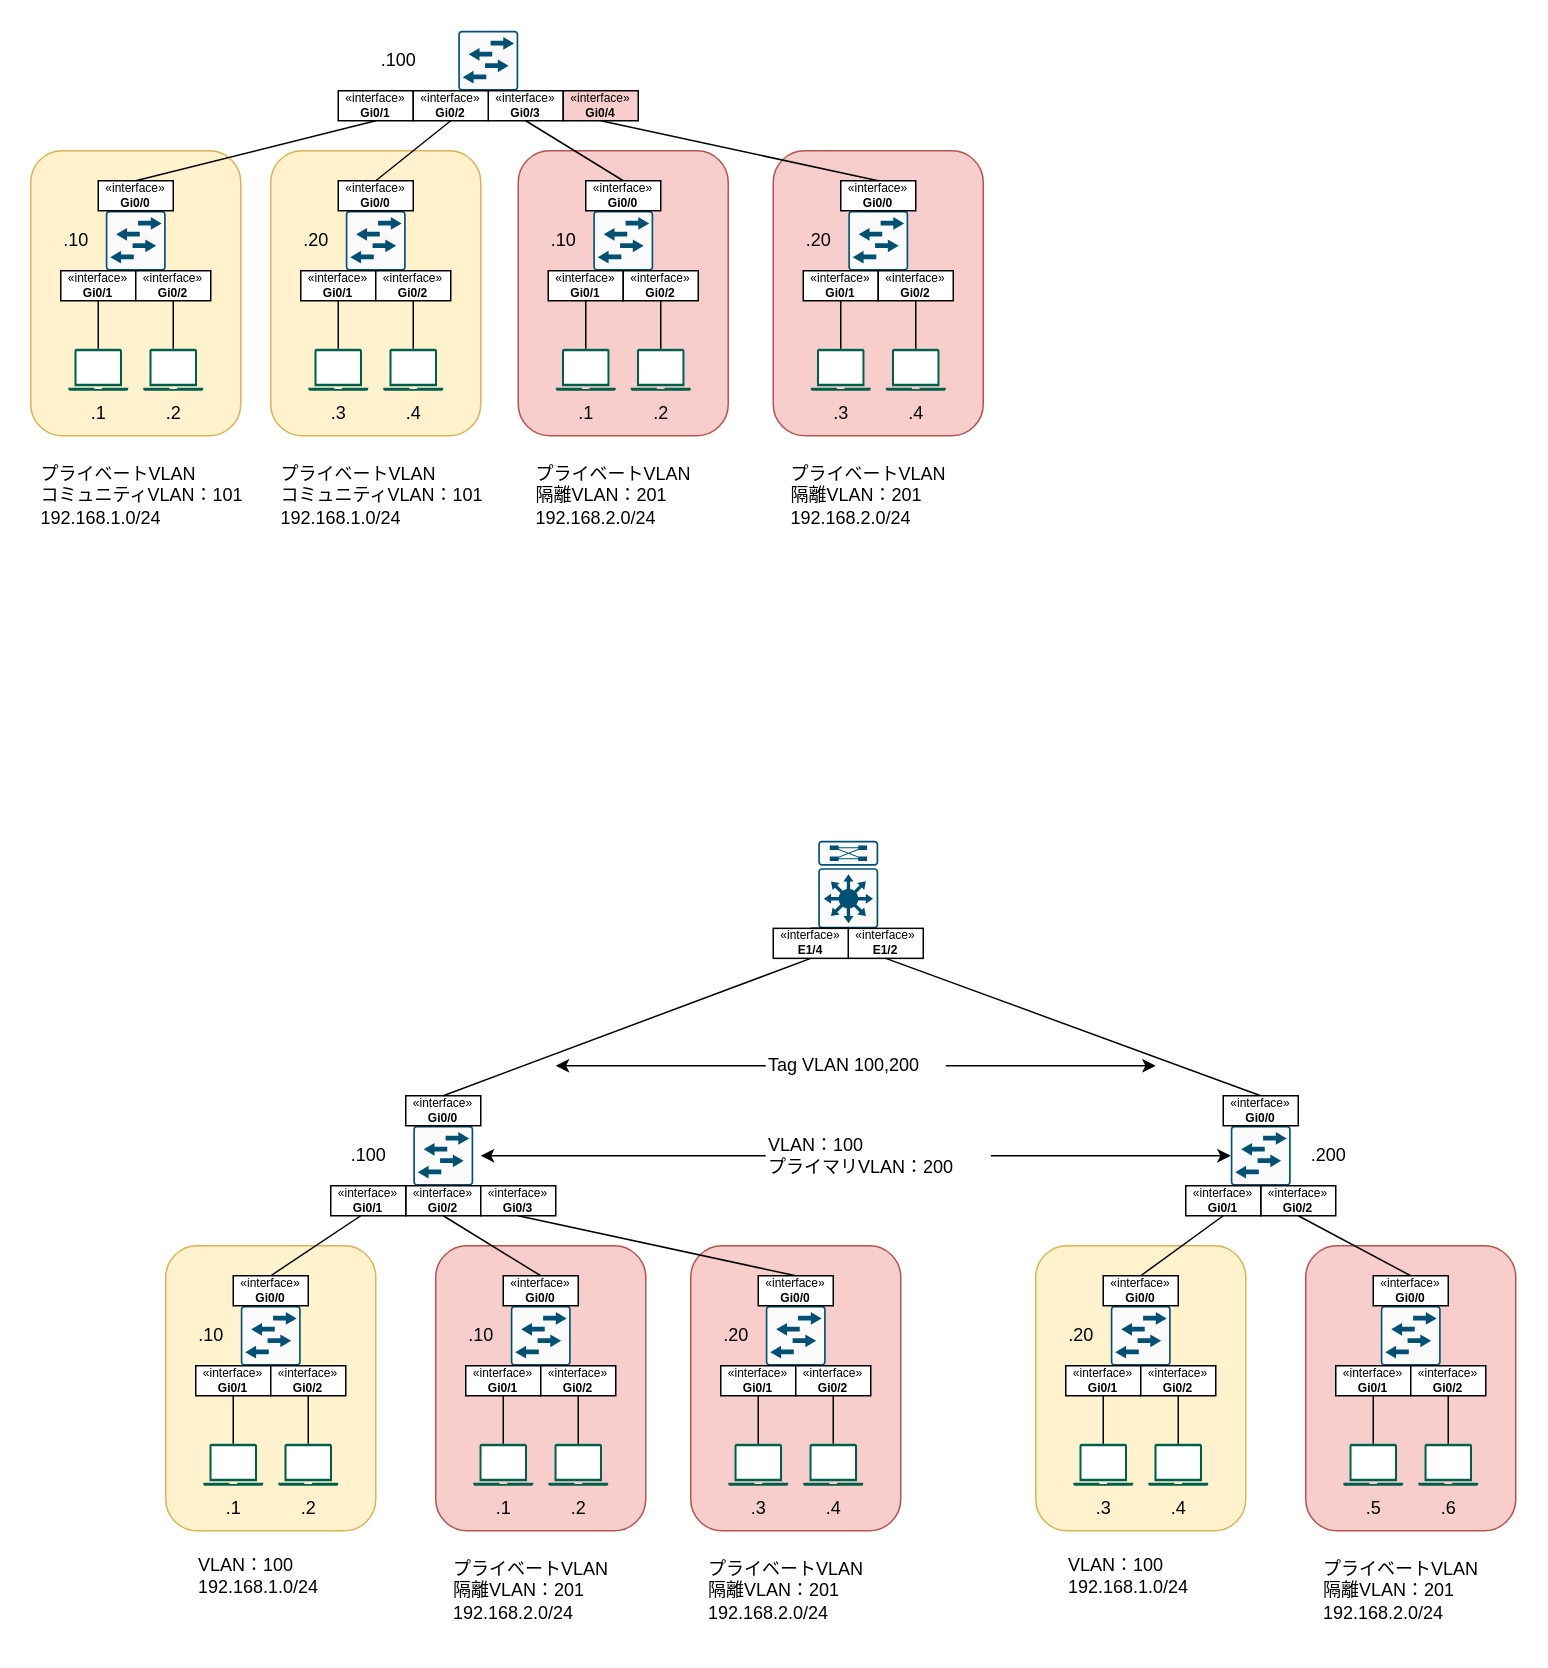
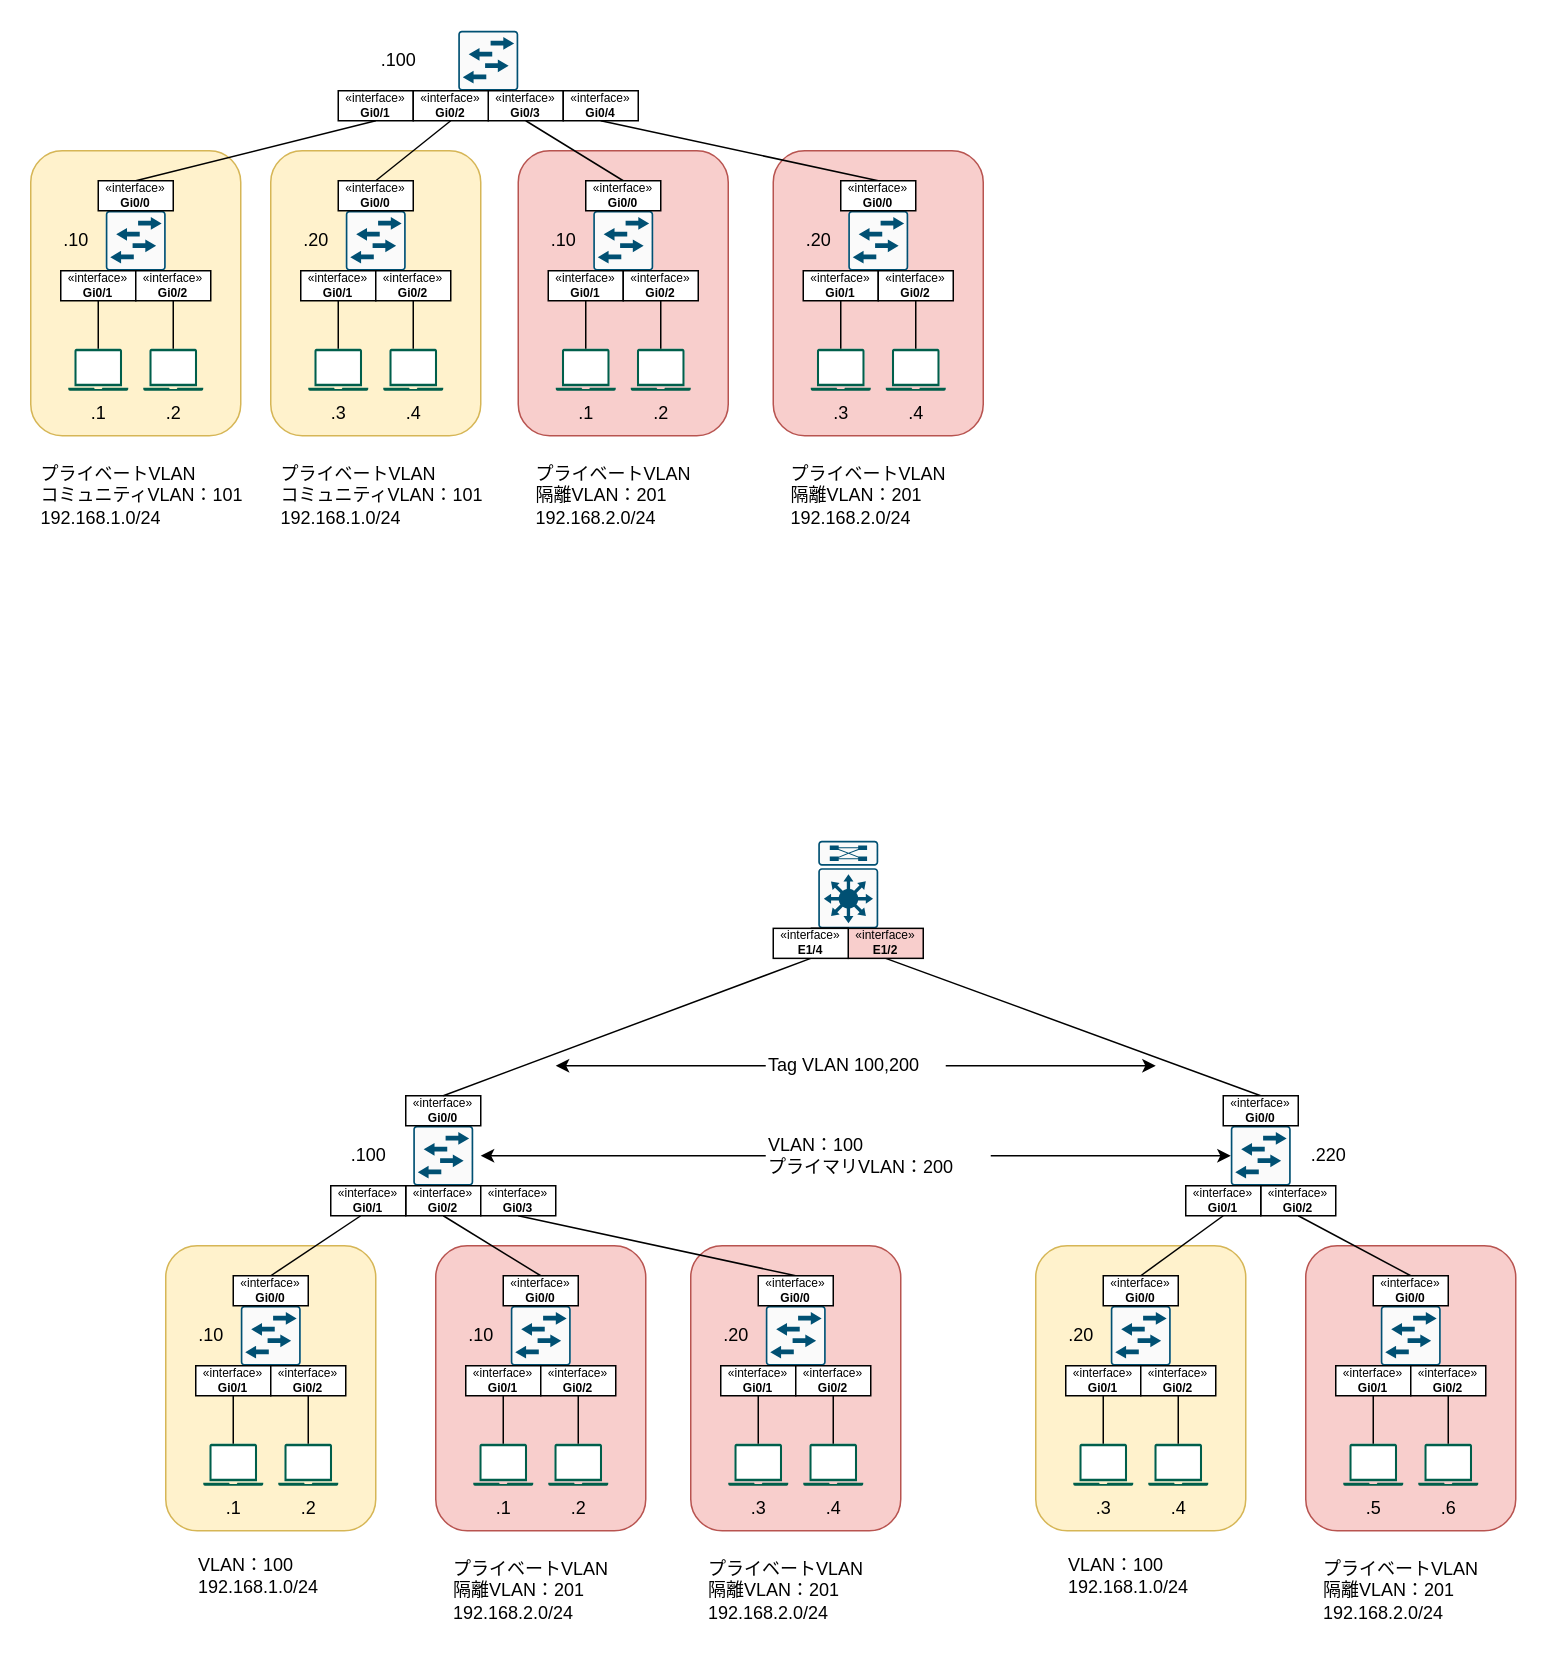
node "«interface» Gi0/4": fillcolor #f8cecc -> #ffffff
node "«interface» E1/2": fillcolor #ffffff -> #f8cecc
node ".200": label ".200" -> ".220"
